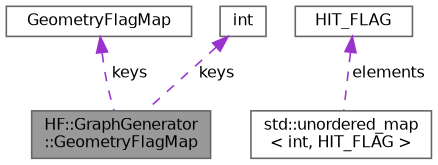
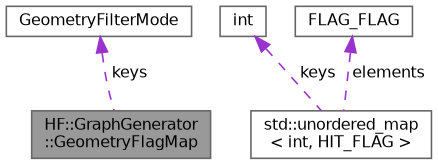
node "GeometryFlagMap": label "GeometryFlagMap" -> "GeometryFilterMode"
node "HIT_FLAG": label "HIT_FLAG" -> "FLAG_FLAG"
edge "HF::GraphGenerator ::GeometryFlagMap" -> "int": now "std::unordered_map < int, HIT_FLAG >" -> "int"
